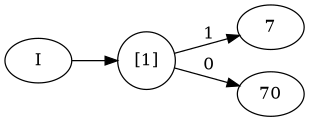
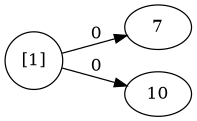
edge "[1]" -> "7": label " 1" -> " 0"
node "I": removed
node "70": label "70" -> "10"
